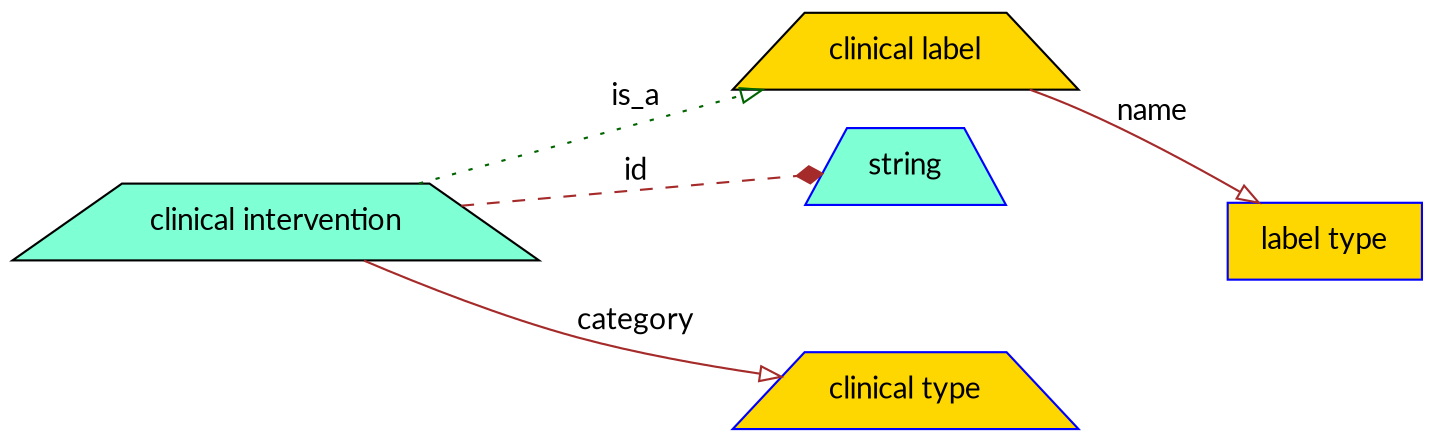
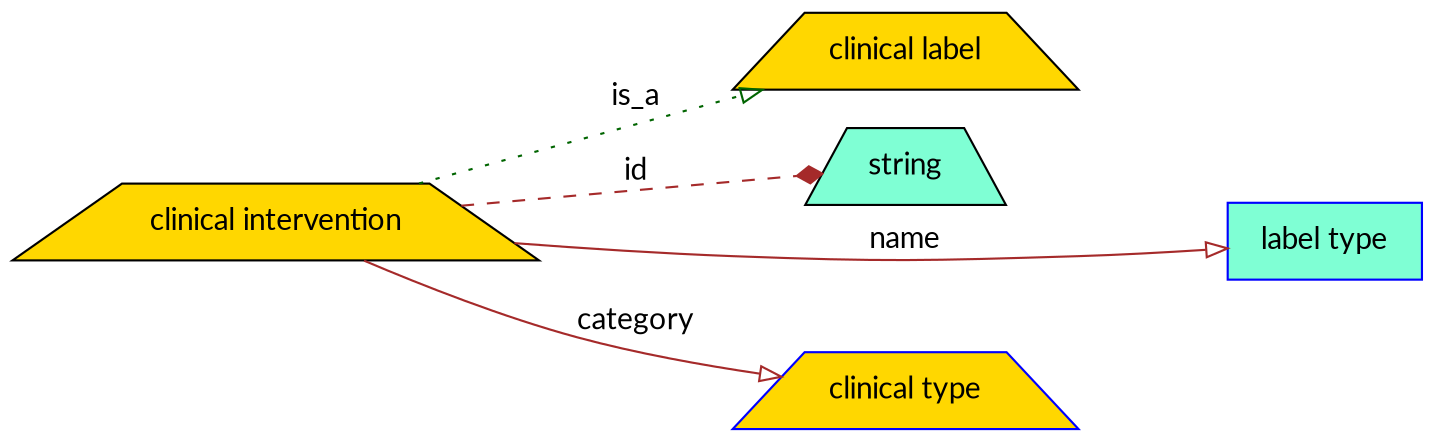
edge "clinical label" -> "label type": now "clinical intervention" -> "label type"
node "string": color blue -> black
node "clinical intervention": fillcolor aquamarine -> gold
node "label type": fillcolor gold -> aquamarine
